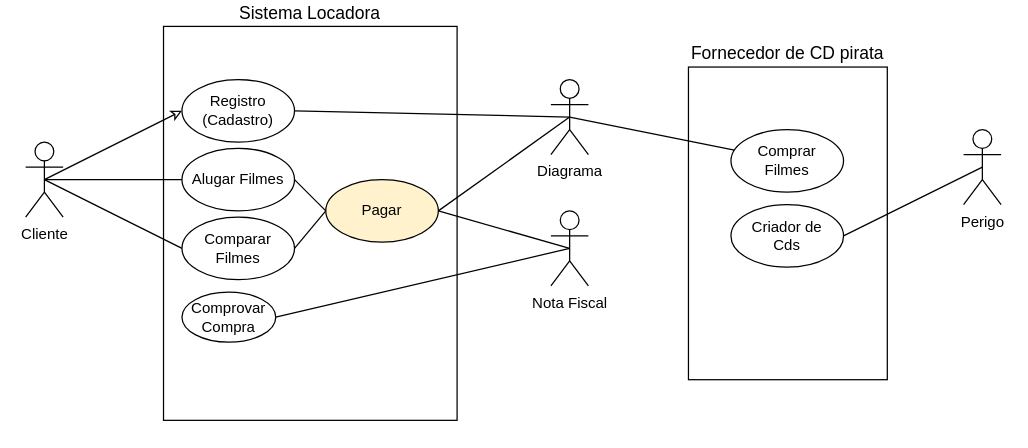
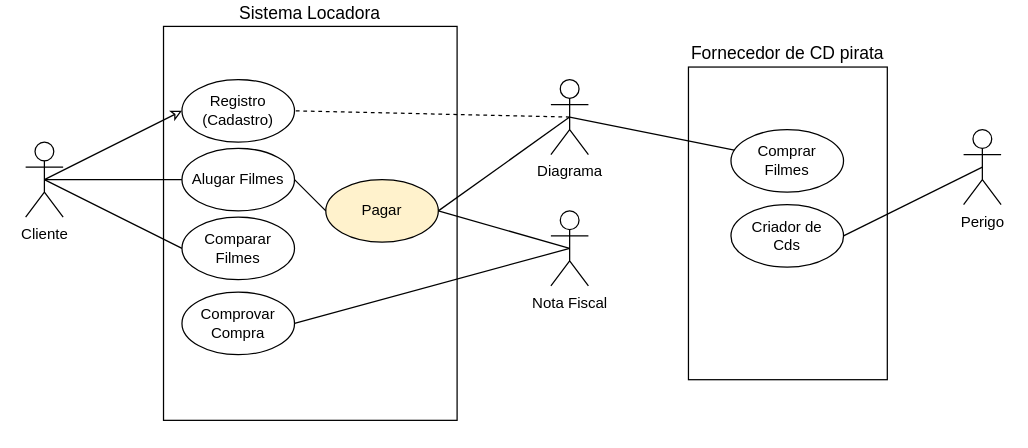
edge "Registro (Cadastro)" -- "Diagrama": style solid -> dashed
edge "Pagar" -- "Comparar Filmes": removed
node "Comprovar Compra": size 94x50 -> 113x63
